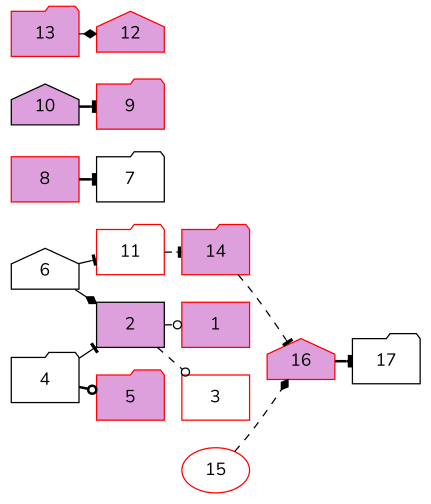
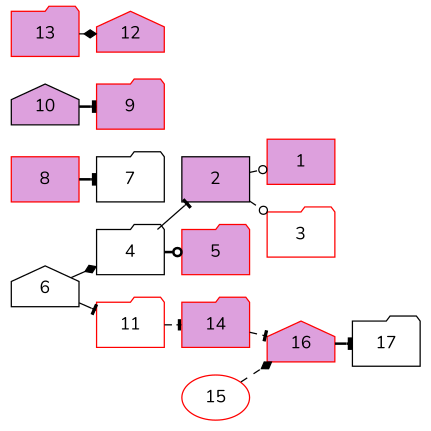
edge "6" -> "2": now "6" -> "4"
node "3": shape box -> folder
